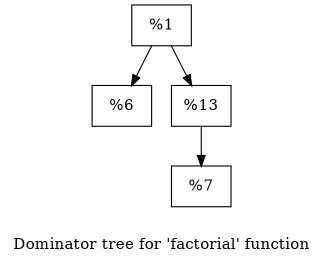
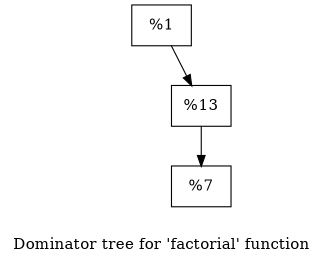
node "%6": removed
